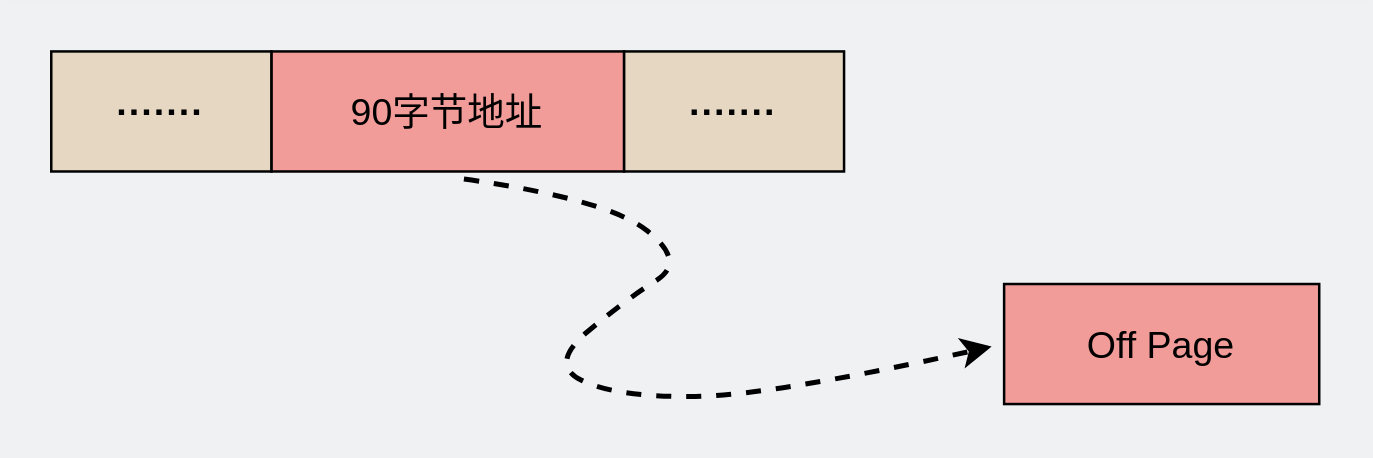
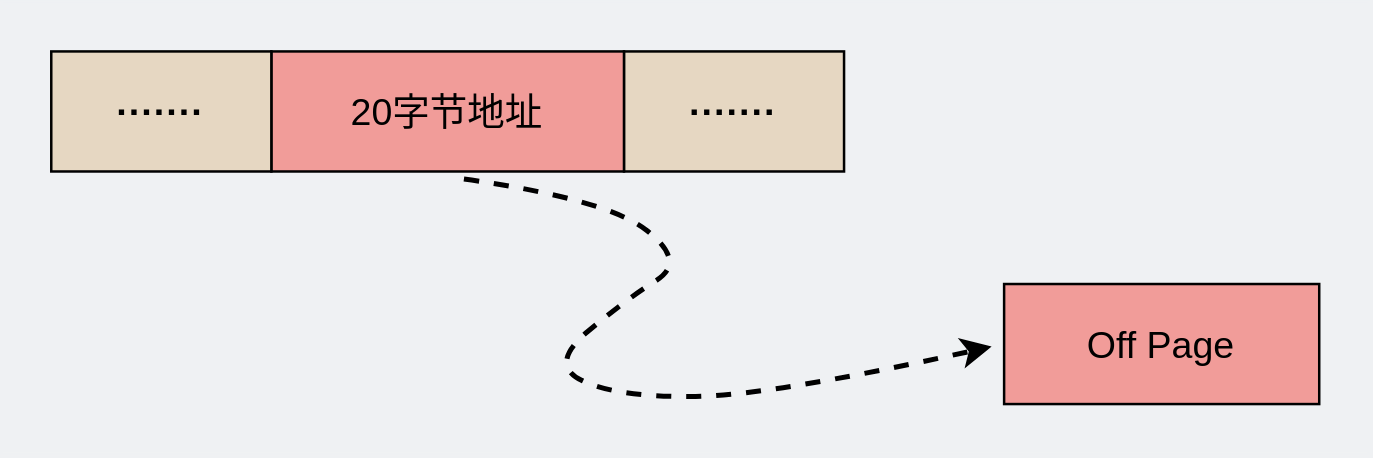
node "90字节地址": label "90字节地址" -> "20字节地址"
